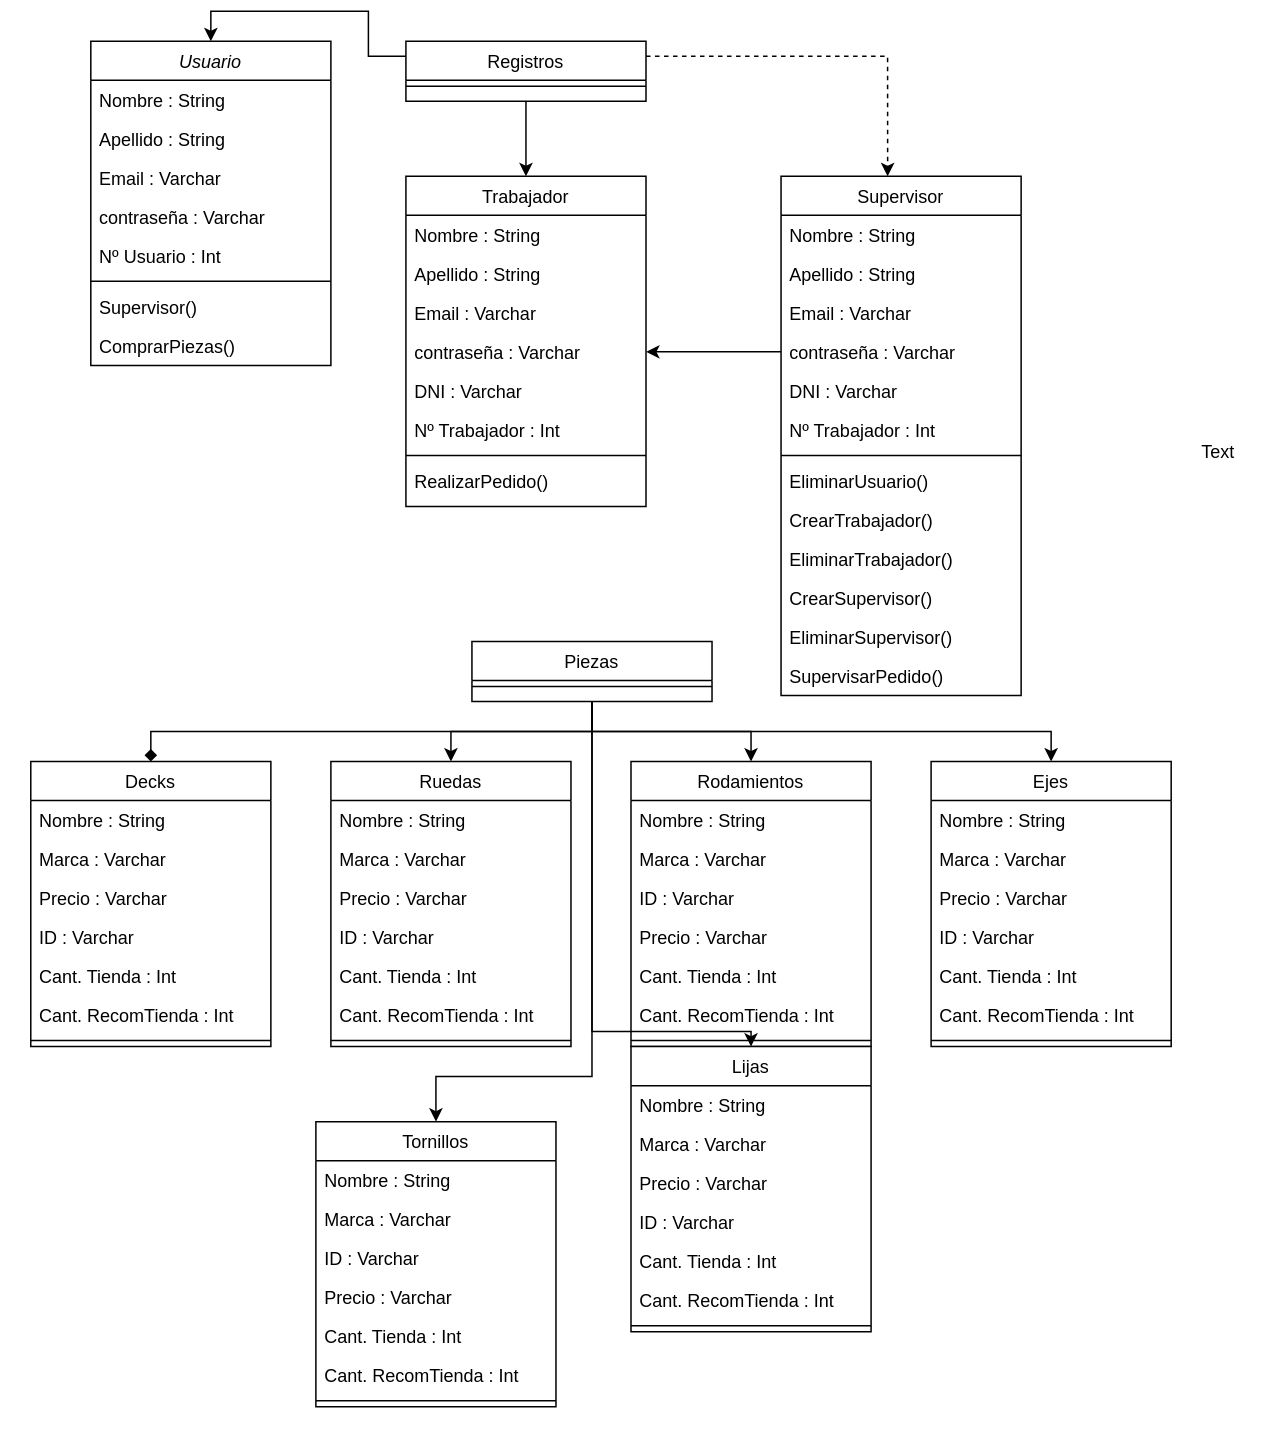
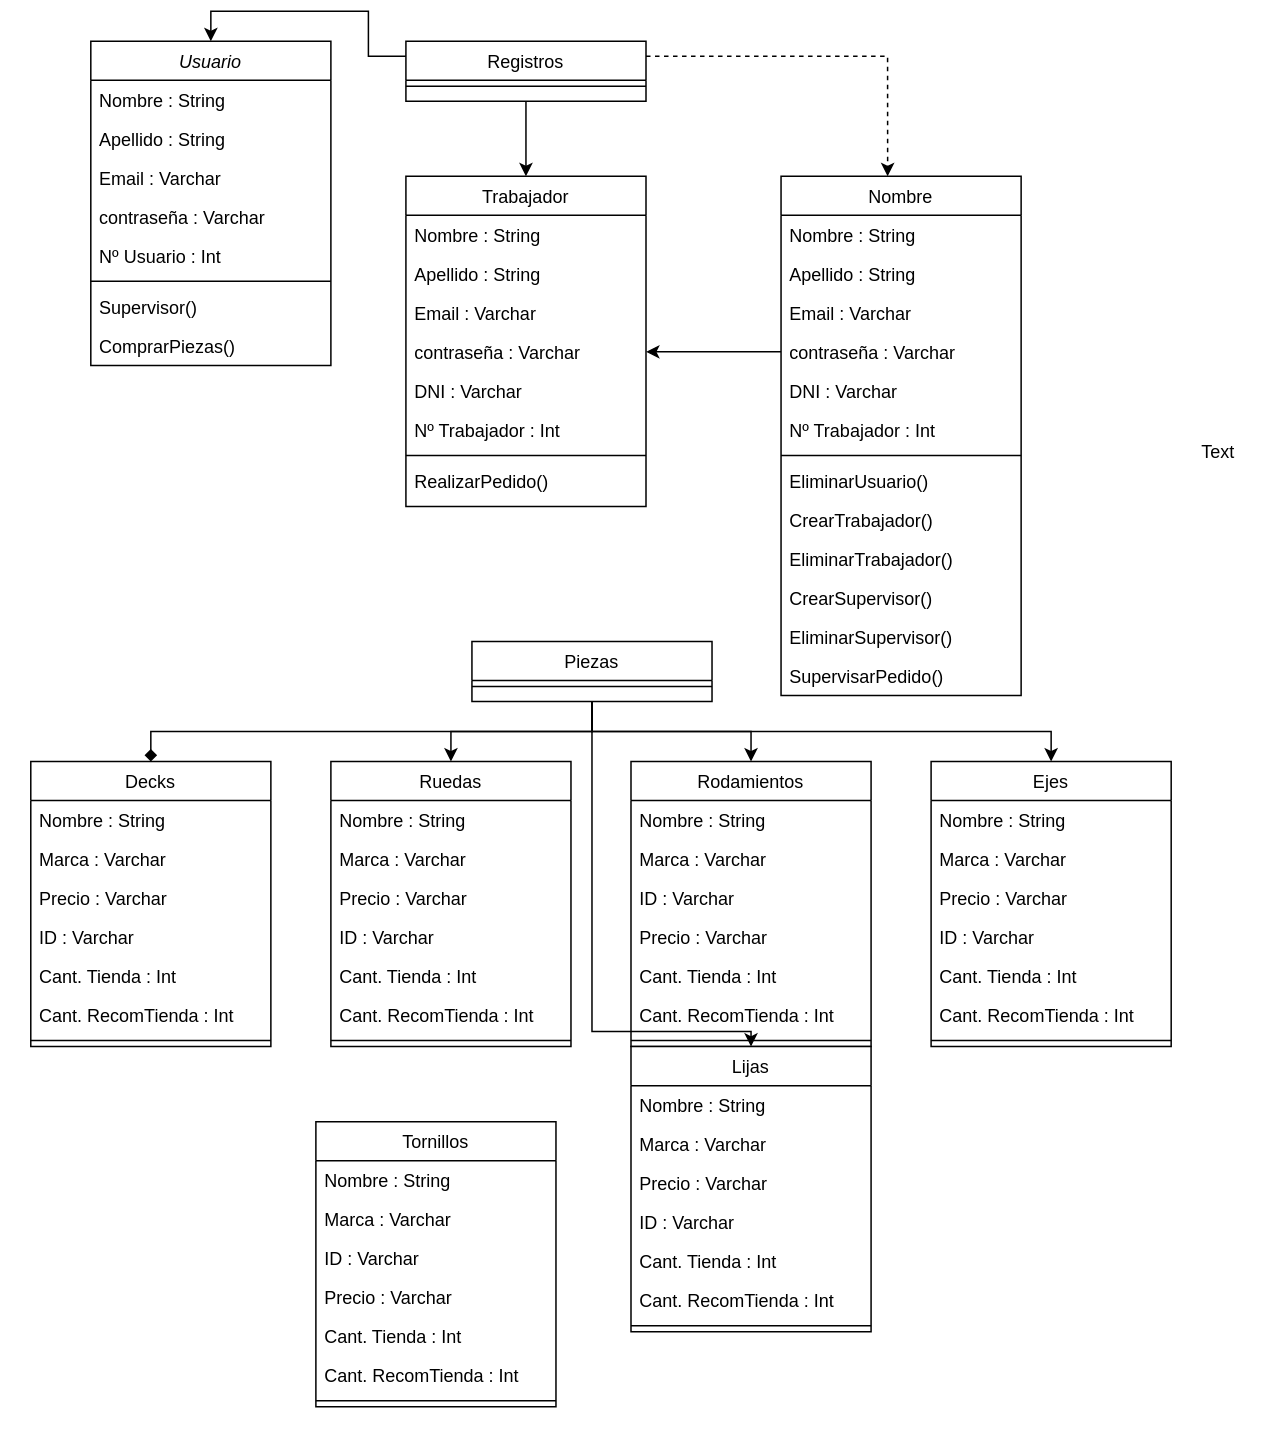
node "Supervisor": label "Supervisor" -> "Nombre"
edge "Piezas" -> "Tornillos": removed
